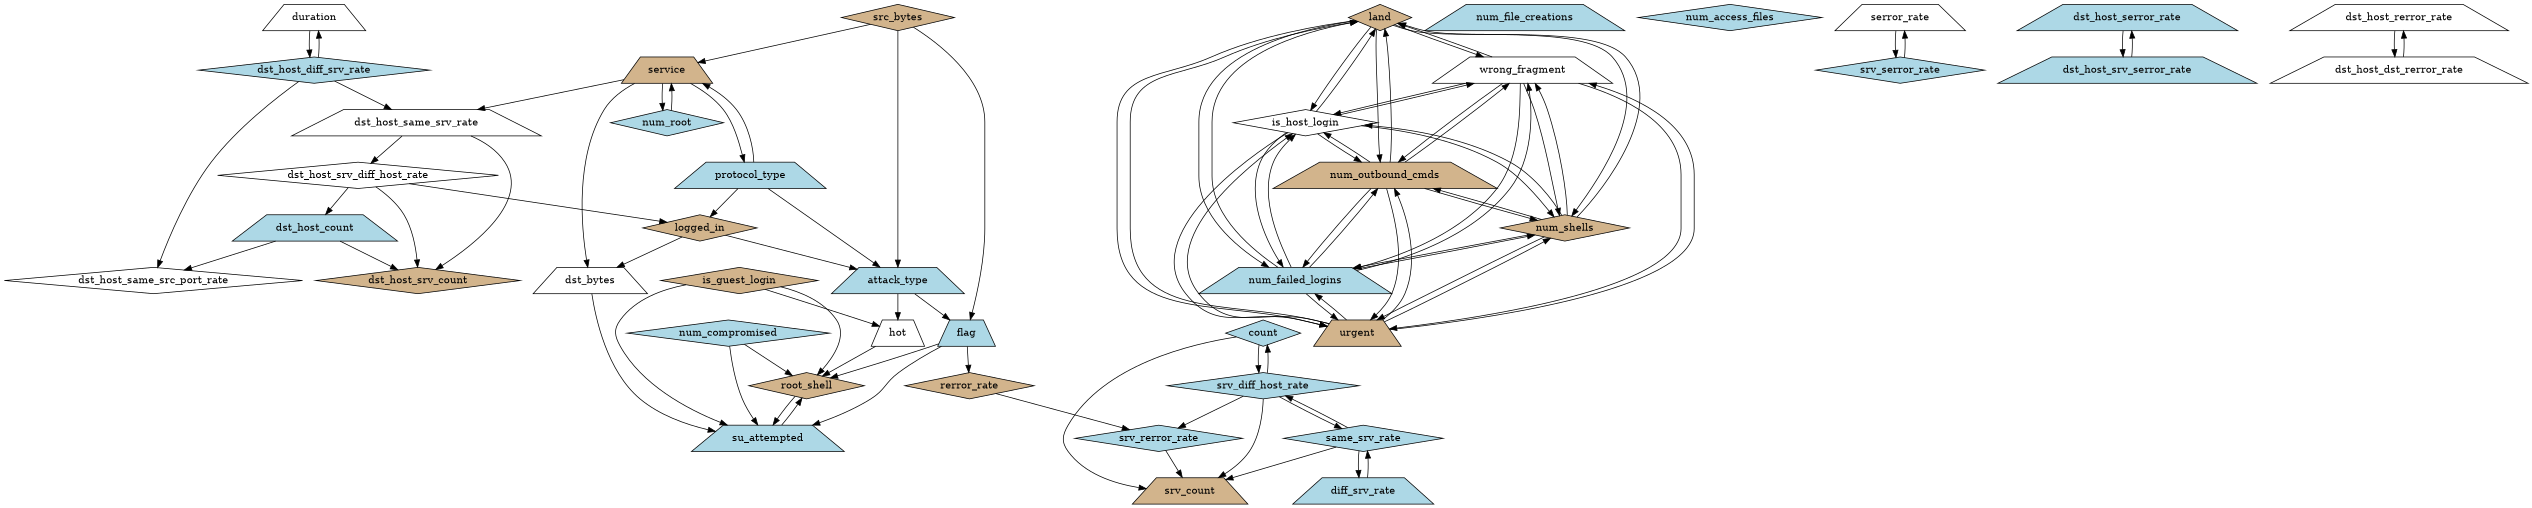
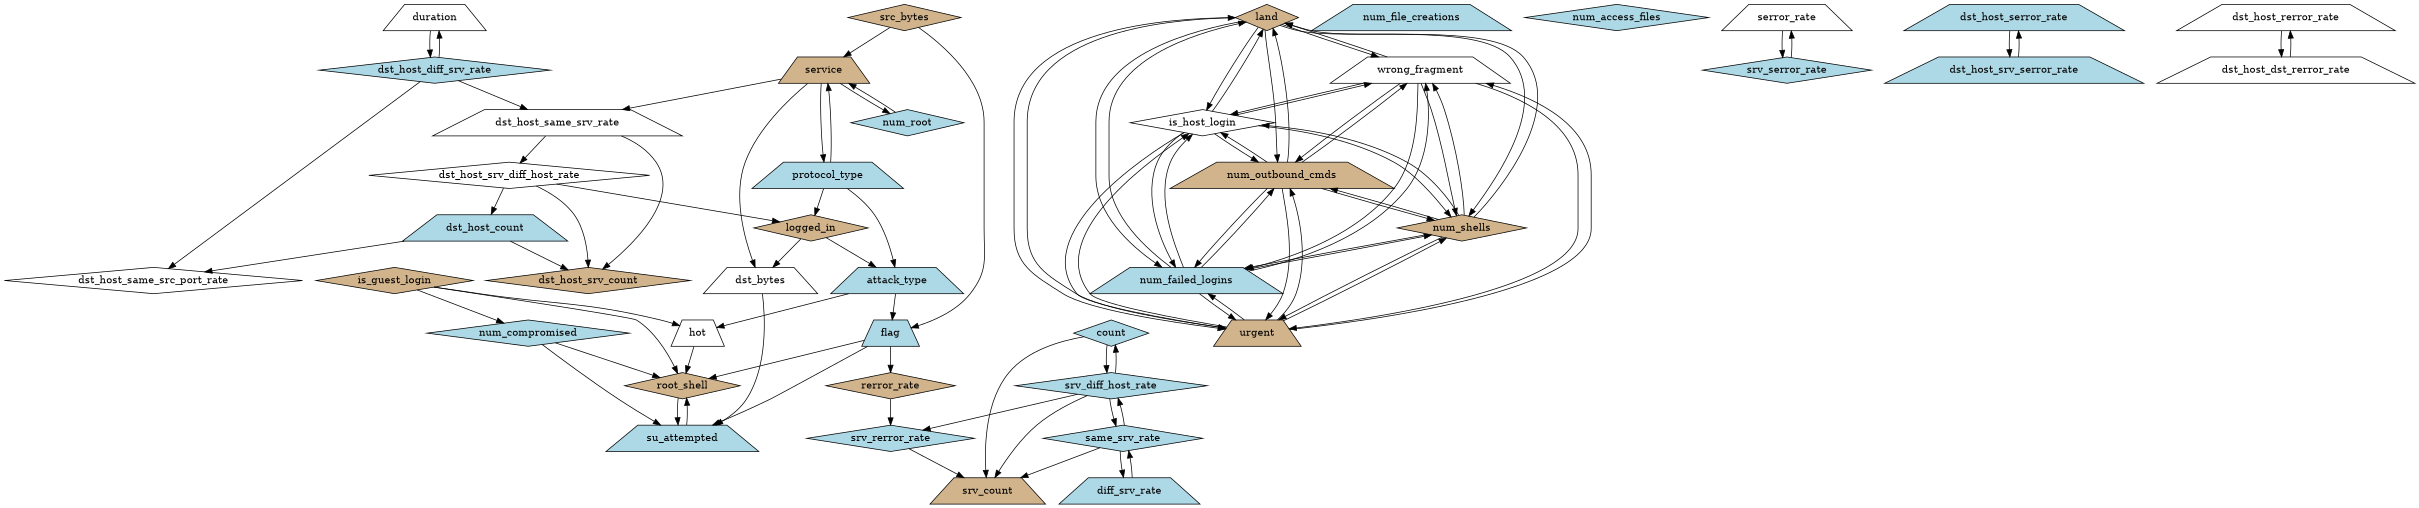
edge "src_bytes" -> "attack_type": removed
edge "is_guest_login" -> "su_attempted": now "is_guest_login" -> "num_compromised"
